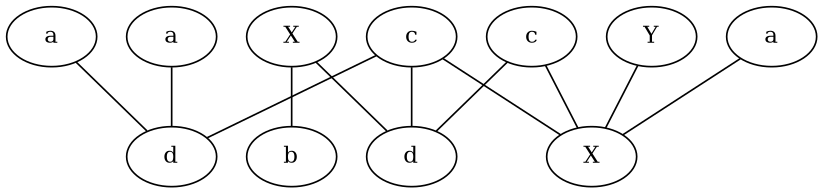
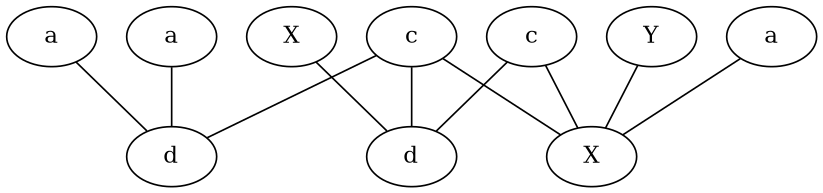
node "b": removed
